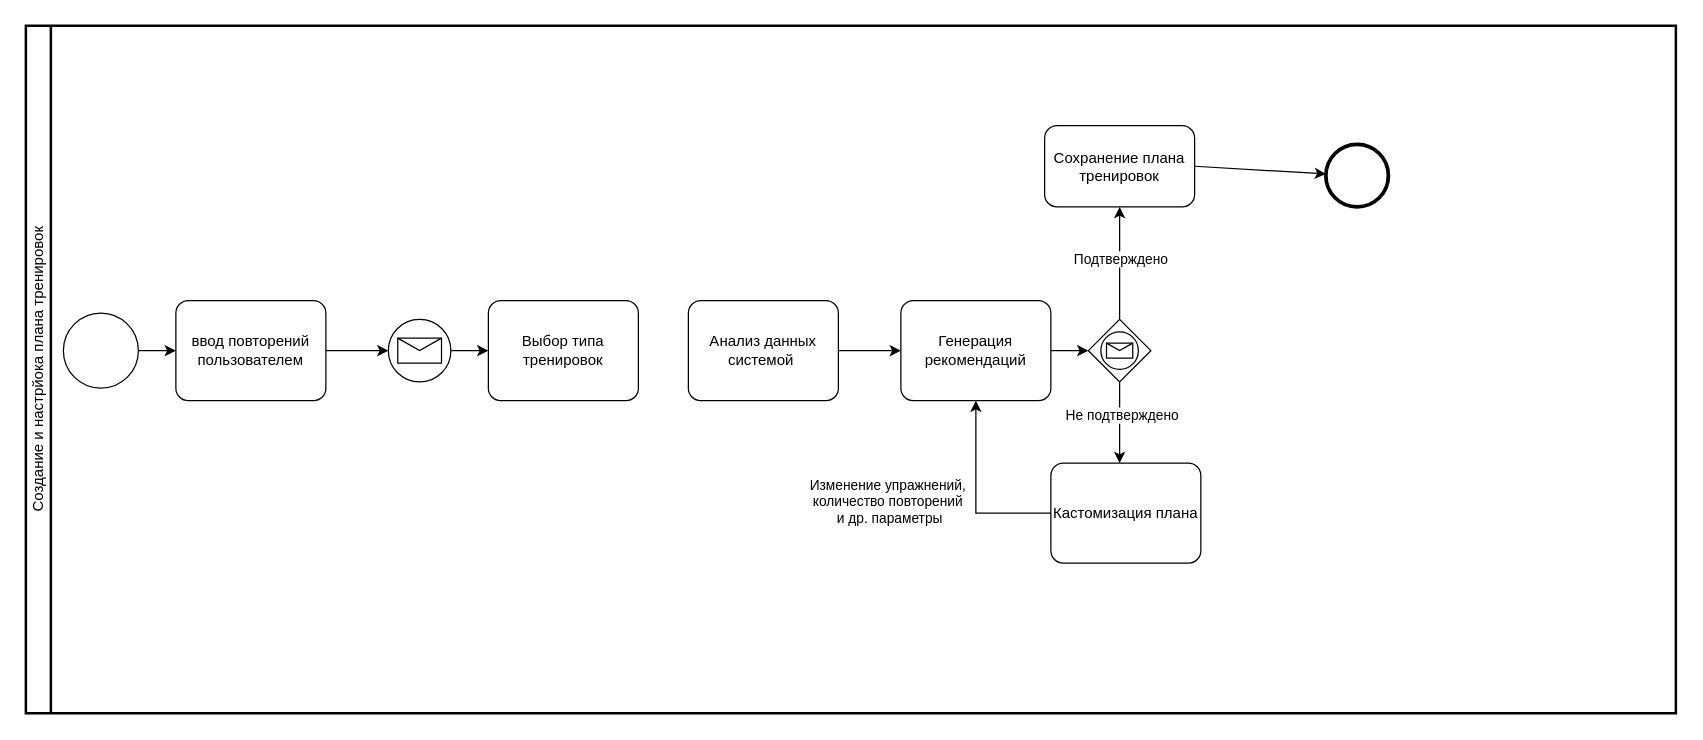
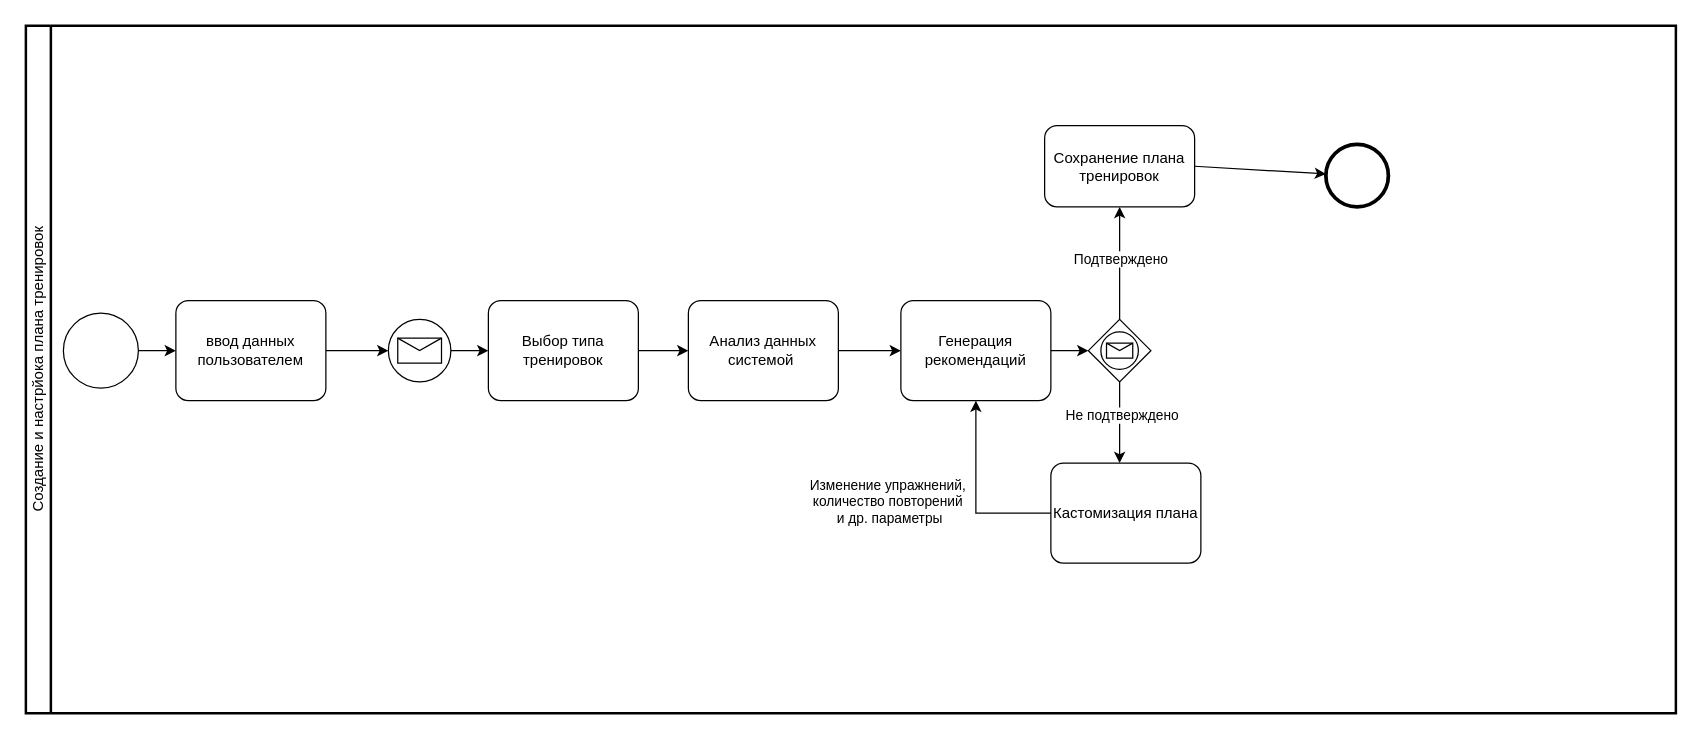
node "ввод повторений пользователем": label "ввод повторений пользователем" -> "ввод данных пользователем"
edge "Выбор типа тренировок" -> "Анализ данных системой": added
